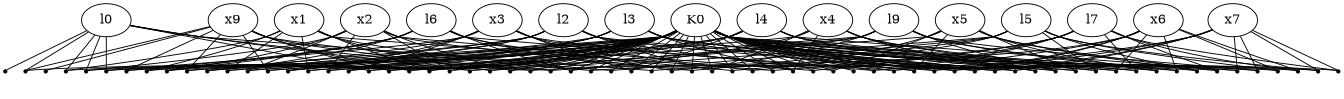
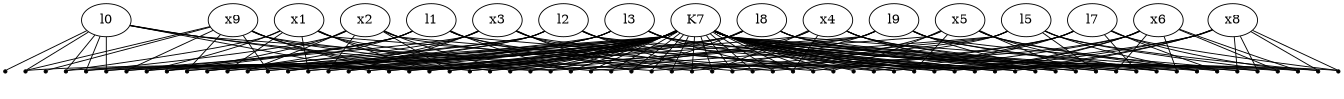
node "l6": label "l6" -> "l1"
node "K0": label "K0" -> "K7"
node "l4": label "l4" -> "l8"
node "x7": label "x7" -> "x8"
